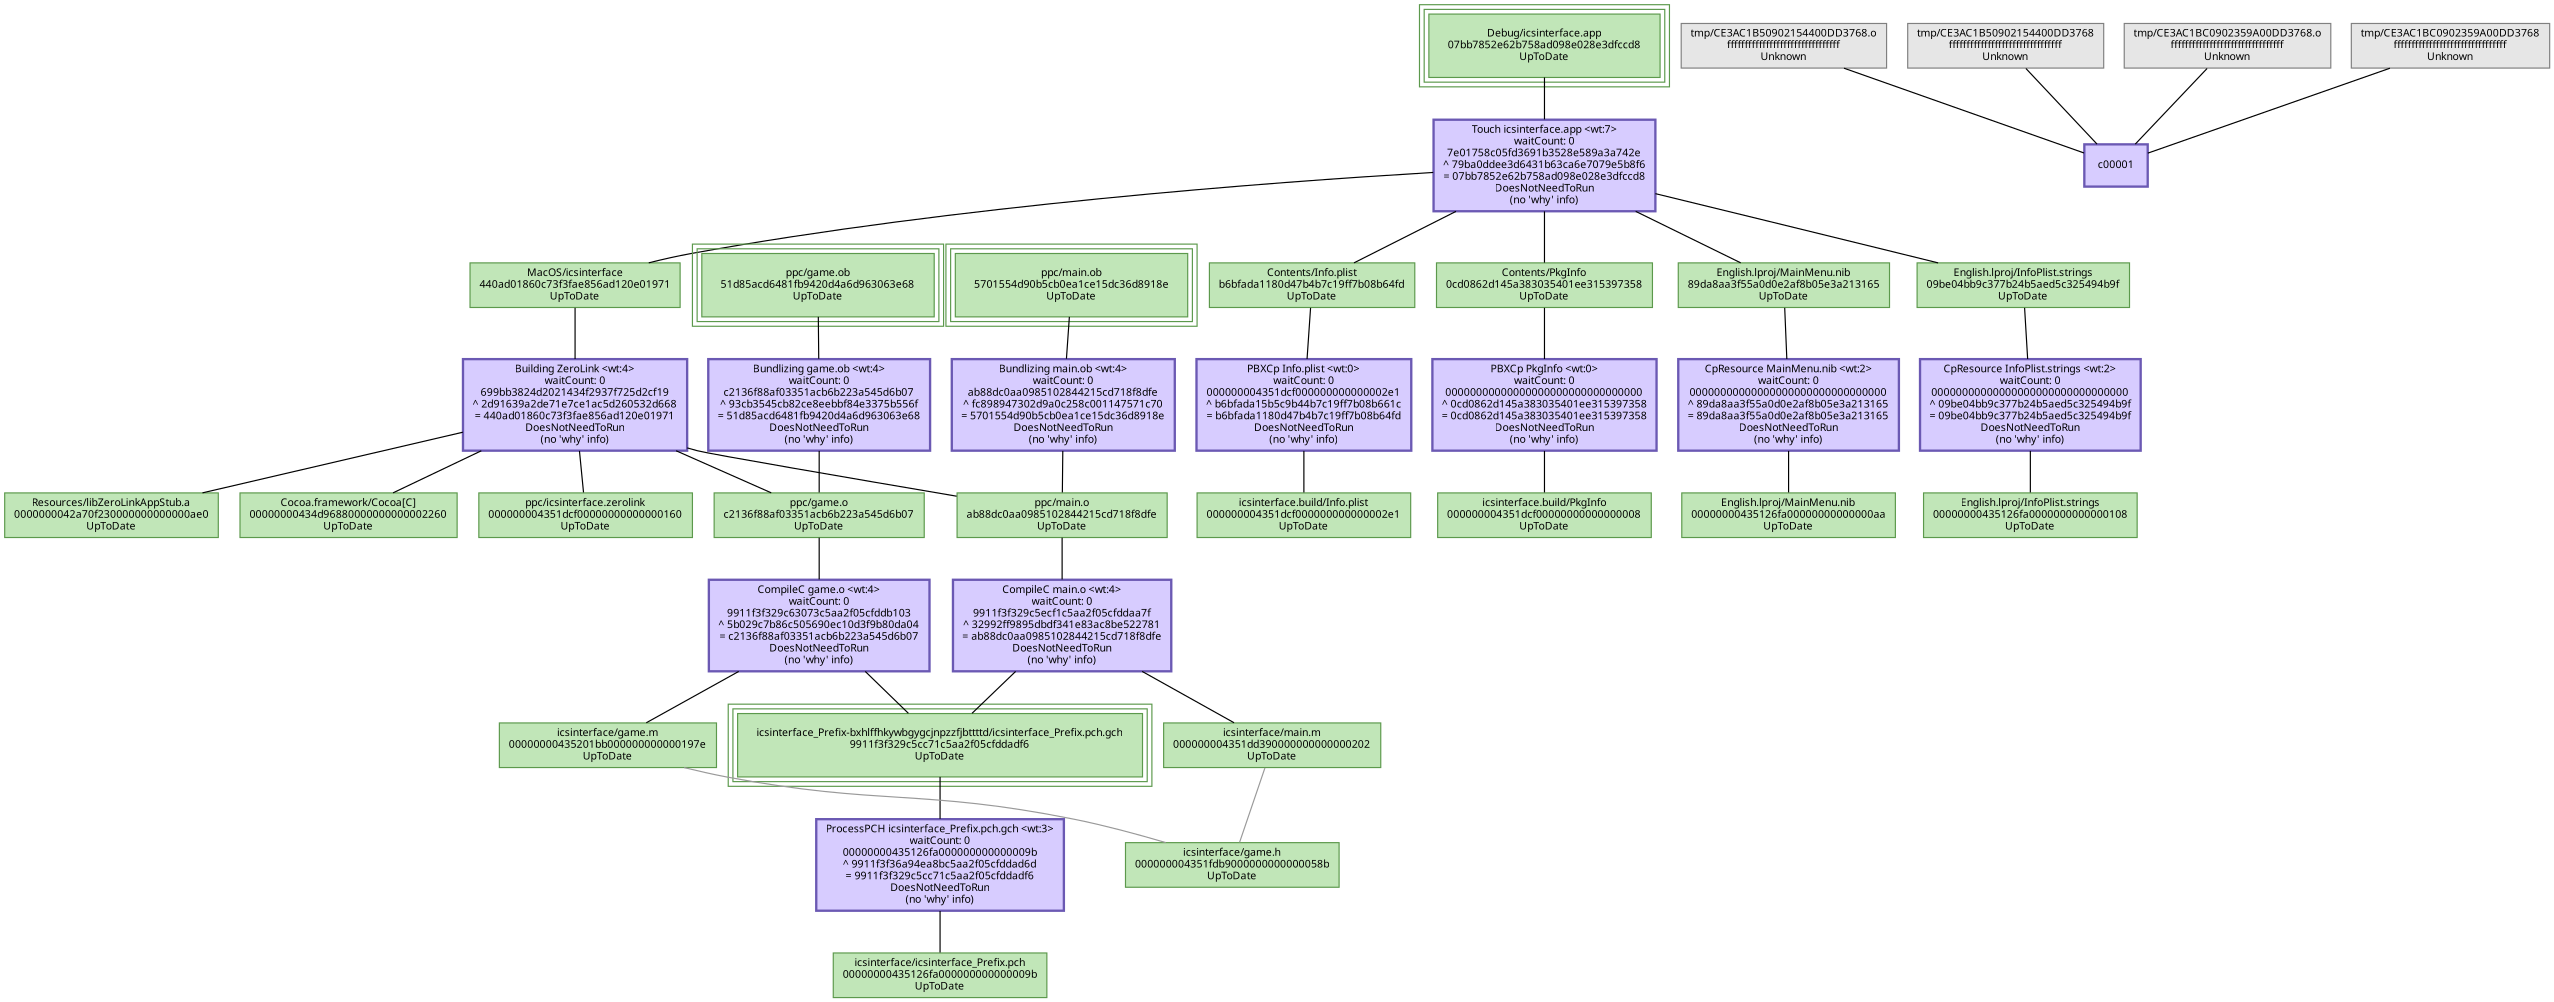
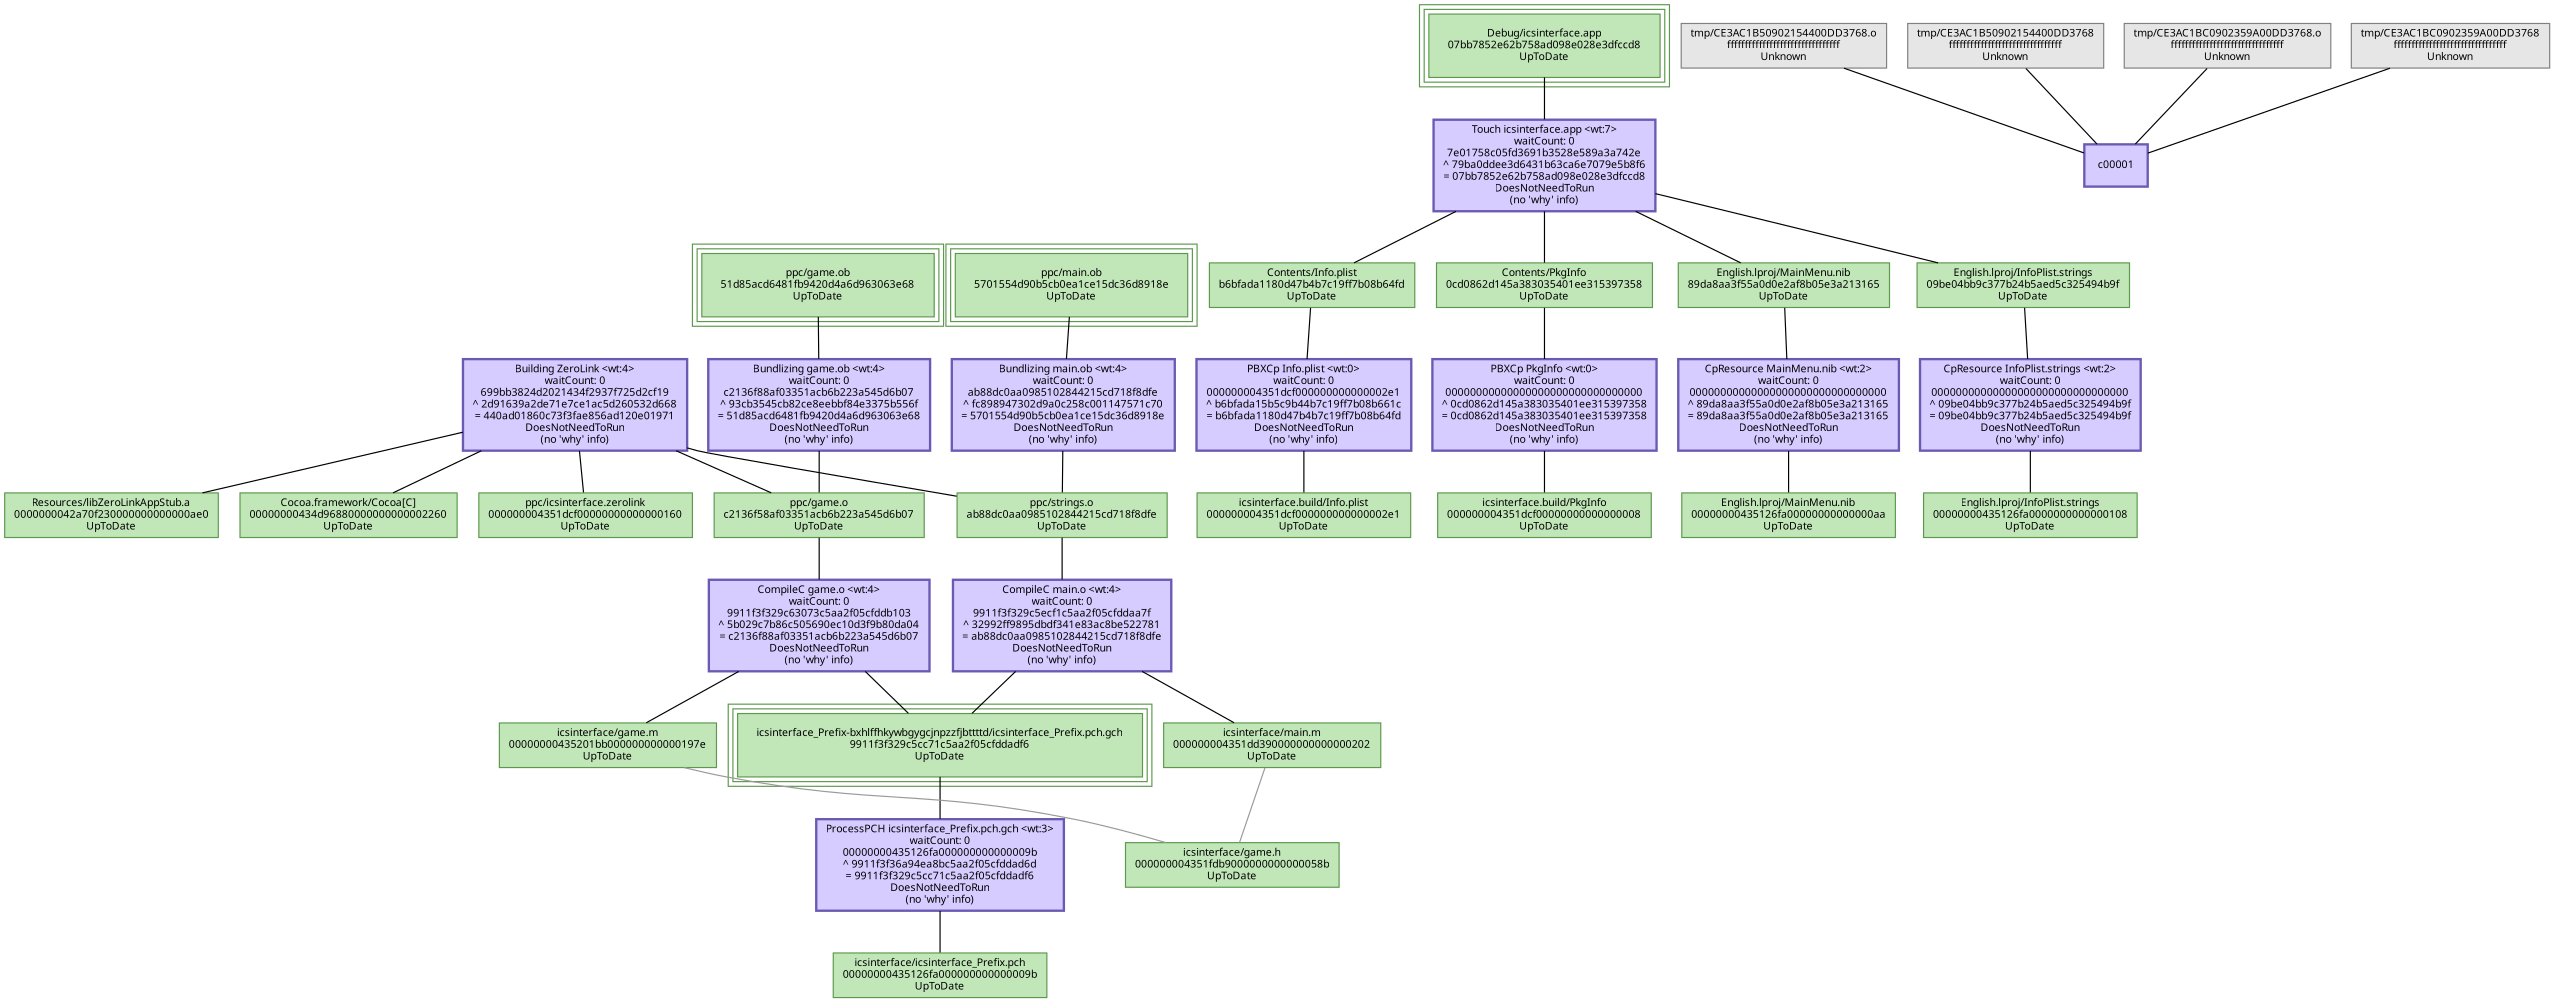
node "MacOS/icsinterface 440ad01860c73f3fae856ad120e01971 UpToDate": removed
node "ppc/game.o c2136f88af03351acb6b223a545d6b07 UpToDate": label "ppc/game.o c2136f88af03351acb6b223a545d6b07 UpToDate" -> "ppc/game.o c2136f58af03351acb6b223a545d6b07 UpToDate"
node "ppc/main.o ab88dc0aa0985102844215cd718f8dfe UpToDate": label "ppc/main.o ab88dc0aa0985102844215cd718f8dfe UpToDate" -> "ppc/strings.o ab88dc0aa0985102844215cd718f8dfe UpToDate"
